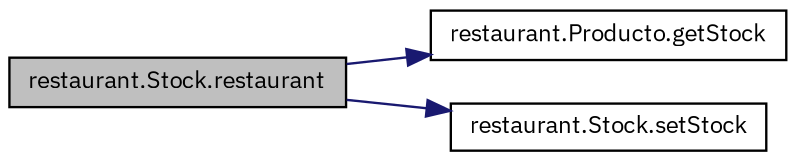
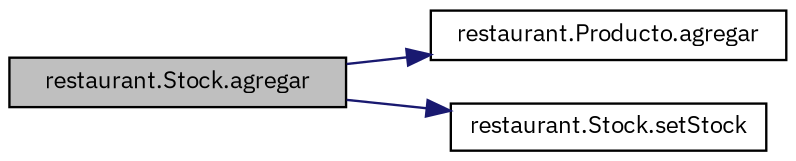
node "restaurant.Producto.getStock": label "restaurant.Producto.getStock" -> "restaurant.Producto.agregar"
node "restaurant.Stock.restaurant": label "restaurant.Stock.restaurant" -> "restaurant.Stock.agregar"
